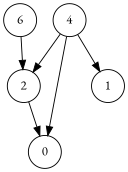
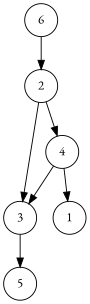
edge "4" -> "2": reversed
node "0": label "0" -> "3"
node "5": added
